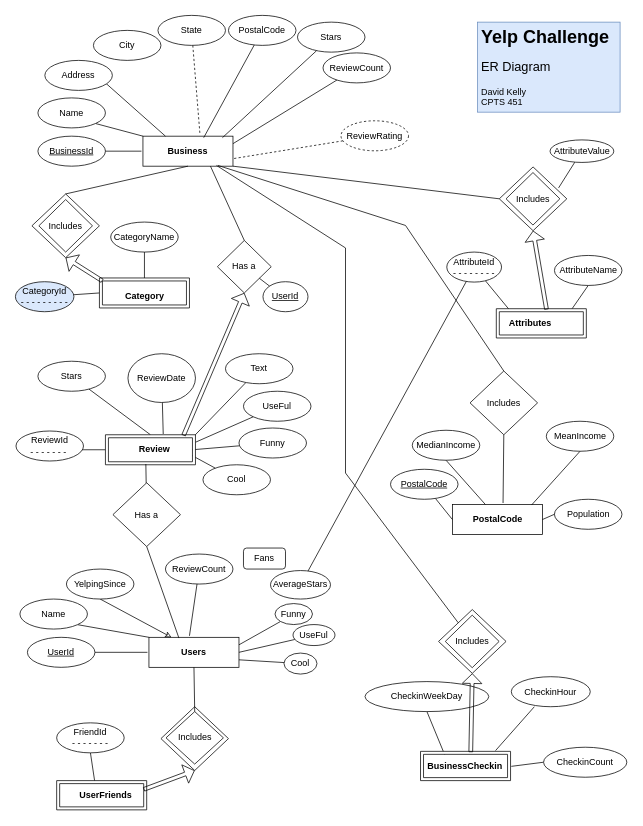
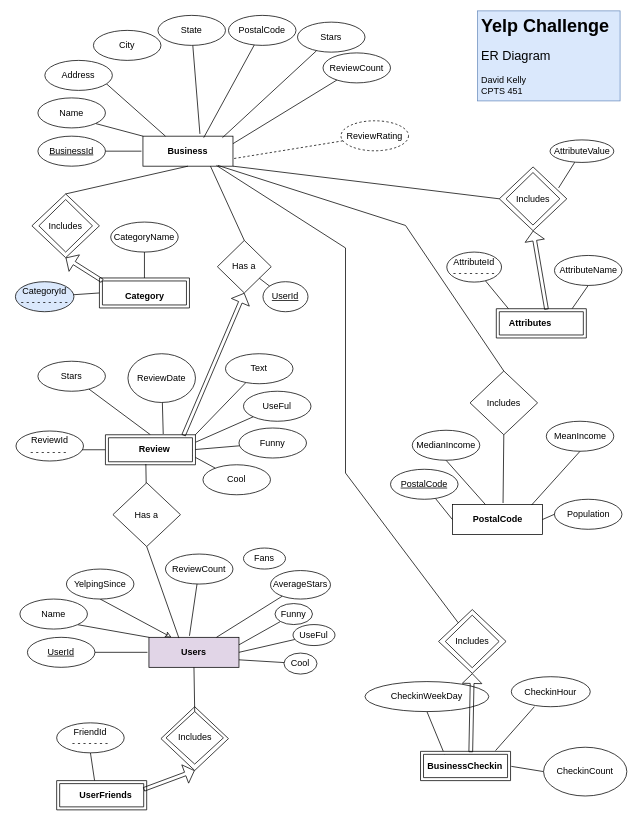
node "Yelp Challenge ER Diagram David Kelly CPTS 451": moved (549, 67) -> (549, 56)
edge "State" -- "Business": style dashed -> solid
edge "AttributeId - - - - - - - -" -- "AverageStars": now "Users" -- "AverageStars"
node "Fans": shape rounded rectangle -> ellipse
node "Users": fillcolor #ffffff -> #e1d5e7
node "CheckinCount": size 83x30 -> 83x49
